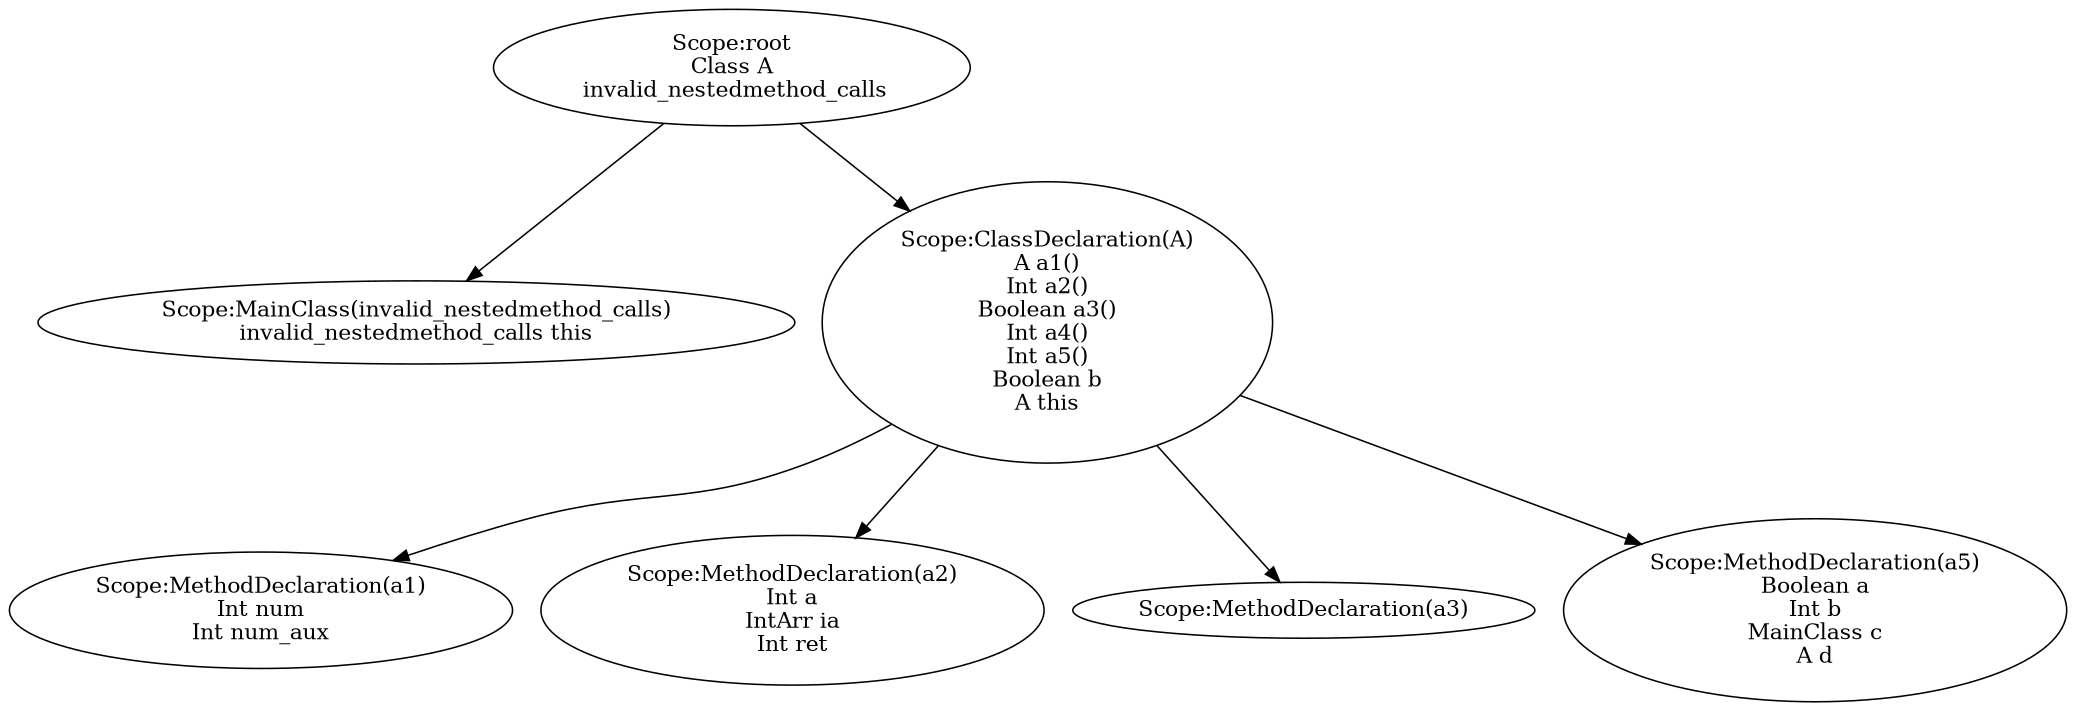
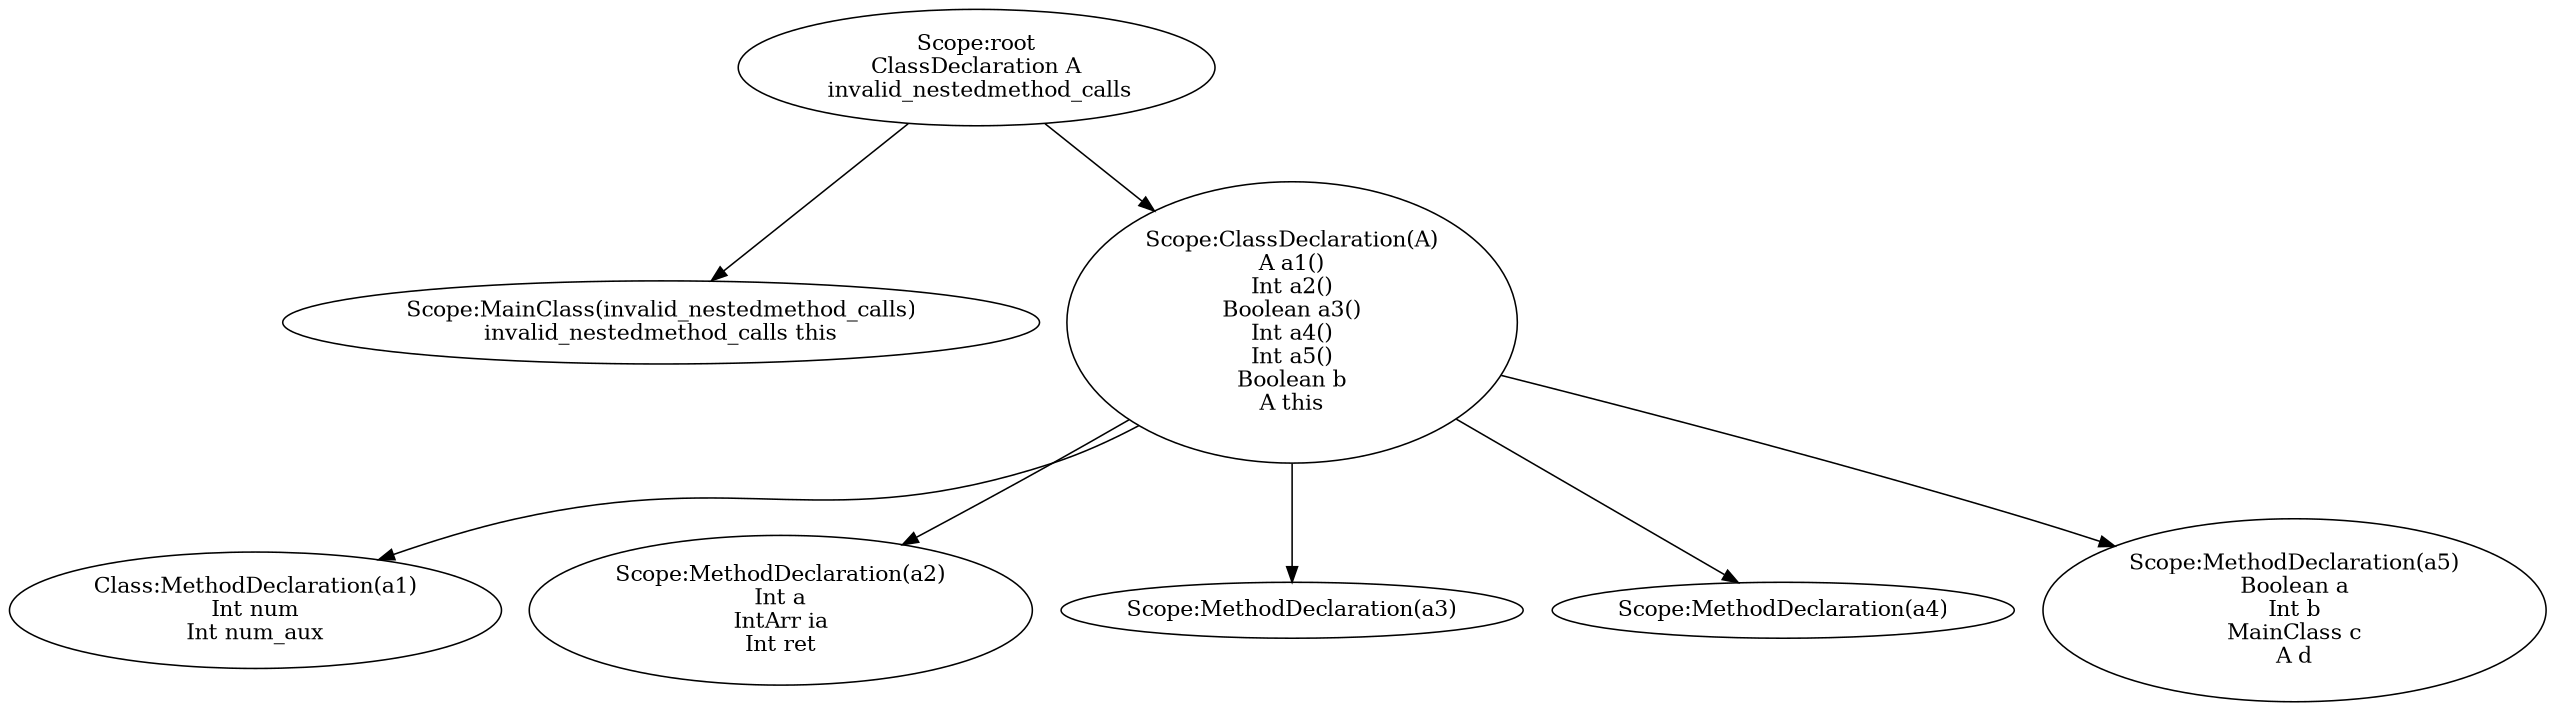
node "Scope:root Class A invalid_nestedmethod_calls": label "Scope:root Class A invalid_nestedmethod_calls" -> "Scope:root ClassDeclaration A invalid_nestedmethod_calls"
node "Scope:MethodDeclaration(a1) Int num Int num_aux": label "Scope:MethodDeclaration(a1) Int num Int num_aux" -> "Class:MethodDeclaration(a1) Int num Int num_aux"
node "Scope:MethodDeclaration(a4)": added
